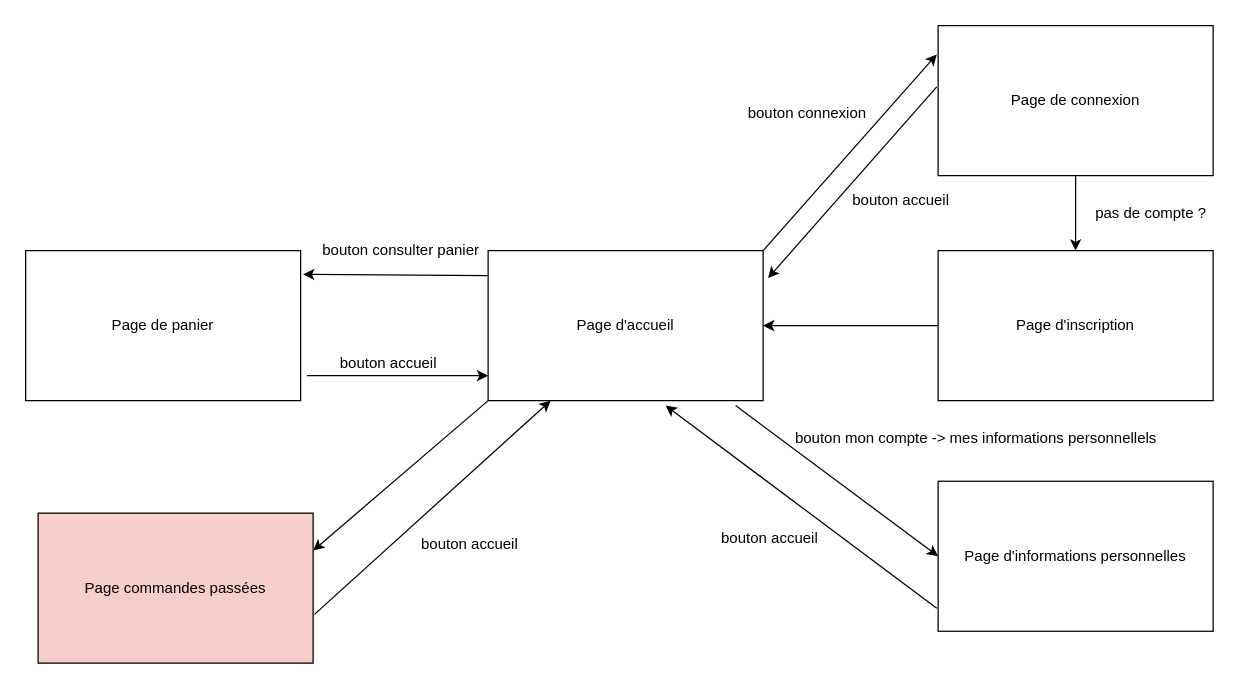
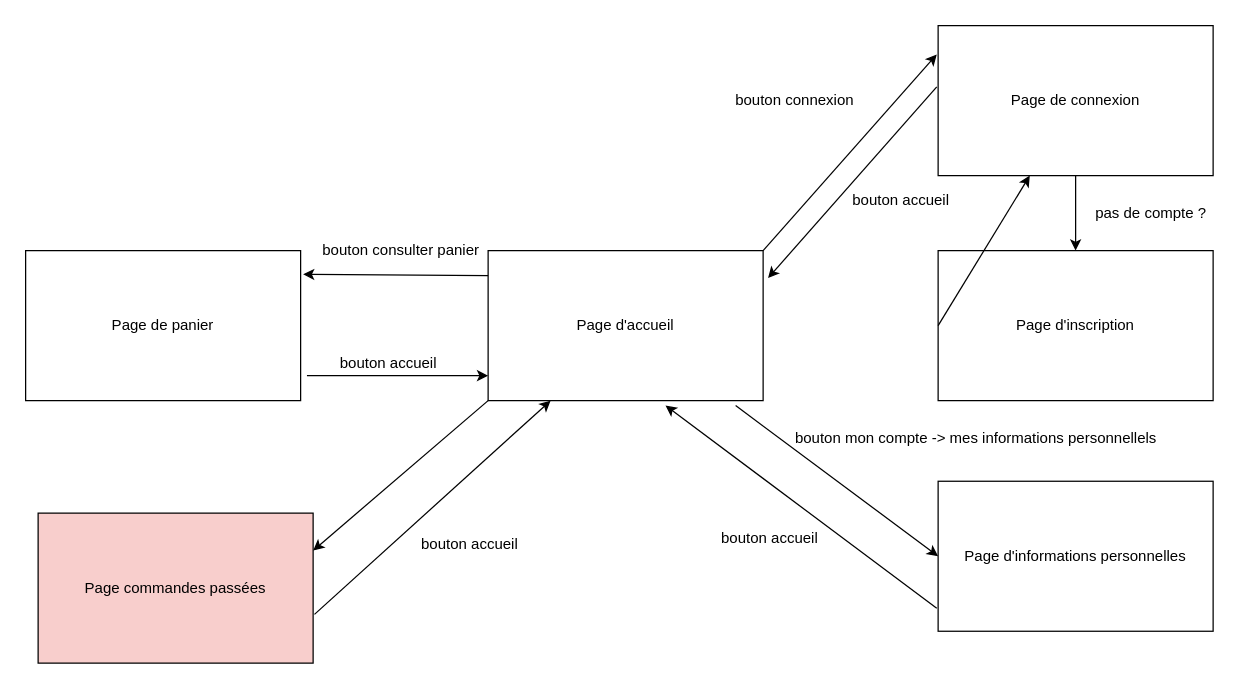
node "bouton connexion": moved (807, 113) -> (794, 101)
edge "Page d'inscription" -> "Page d'accueil": now "Page d'inscription" -> "Page de connexion"
